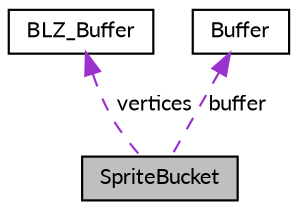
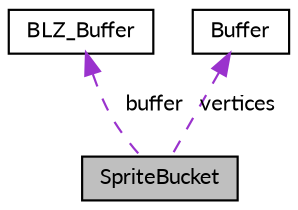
edge "SpriteBucket" -> "BLZ_Buffer": label " vertices" -> " buffer"
edge "SpriteBucket" -> "Buffer": label " buffer" -> " vertices"
